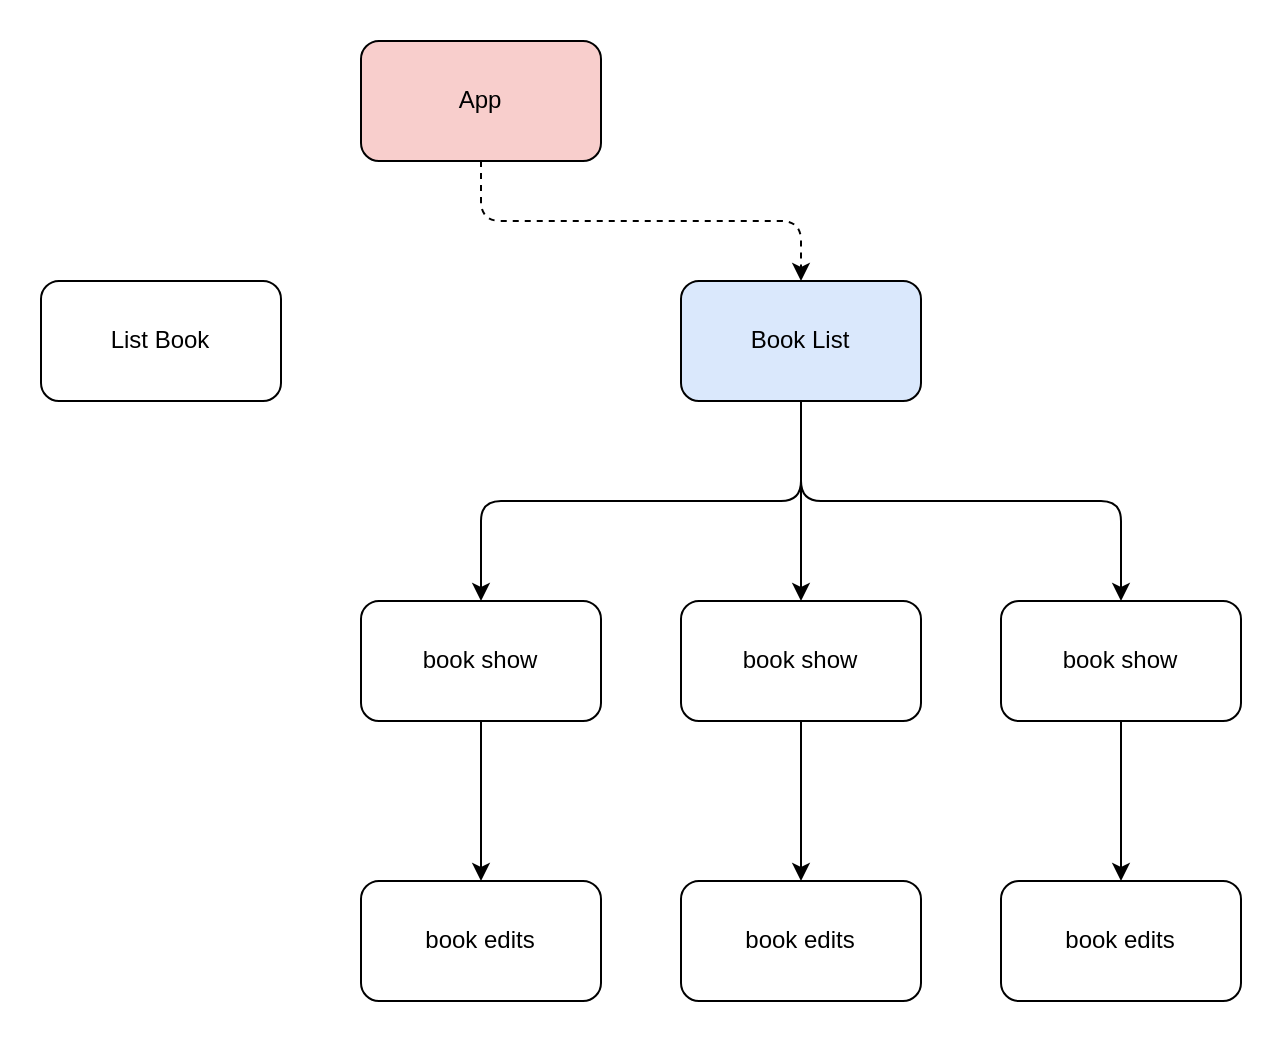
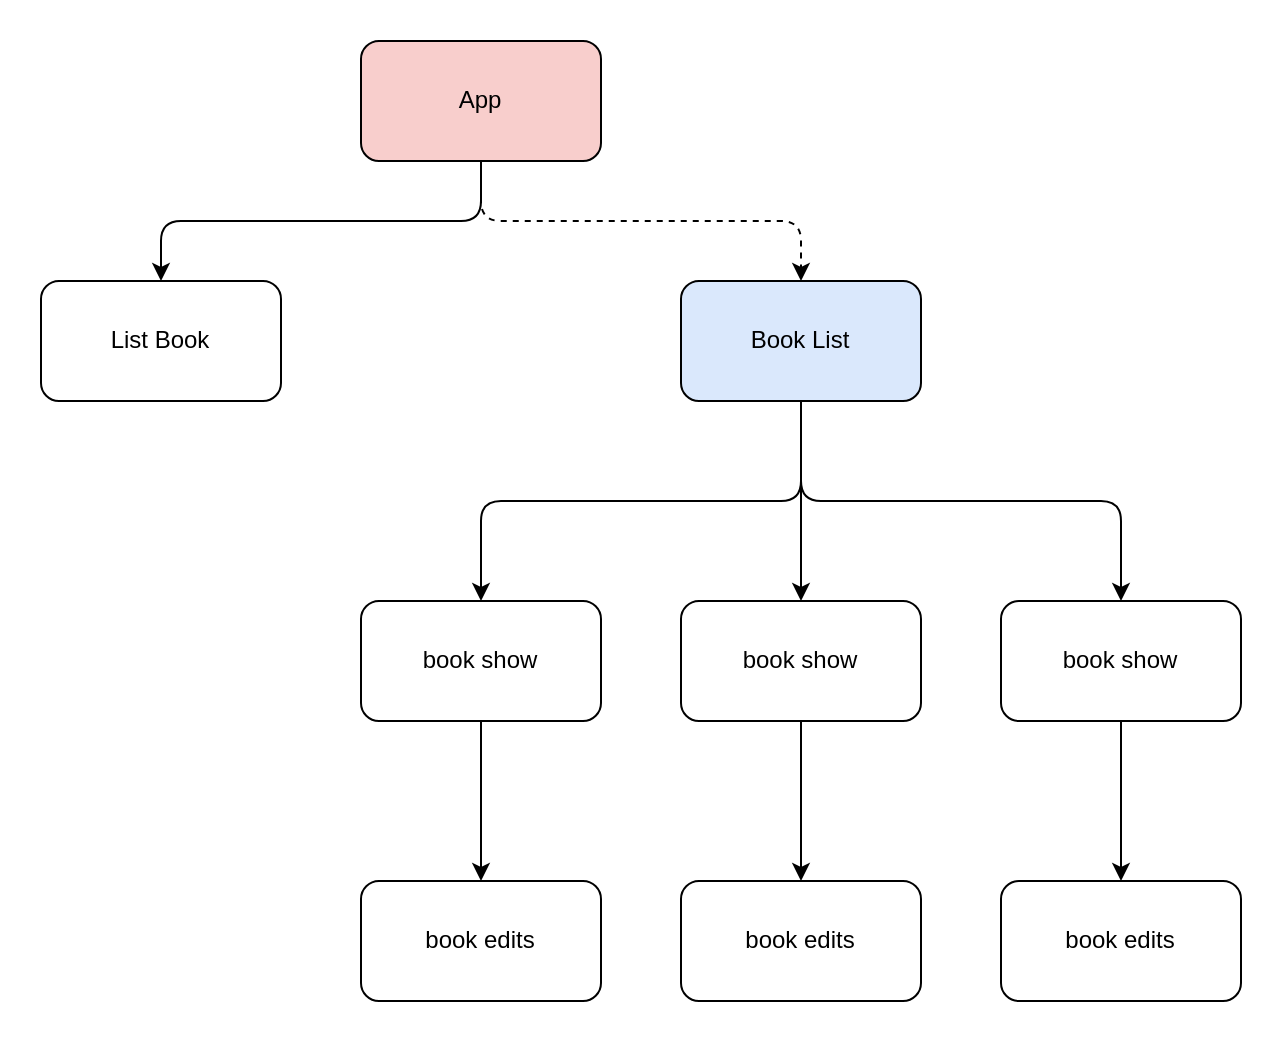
edge "App" -> "List Book": added
